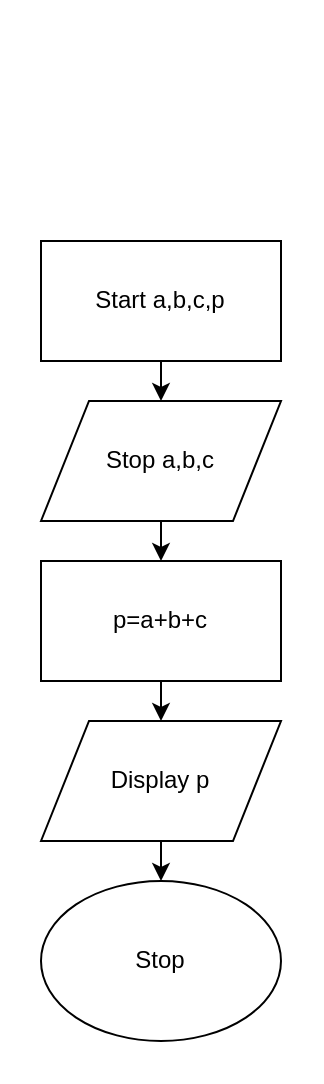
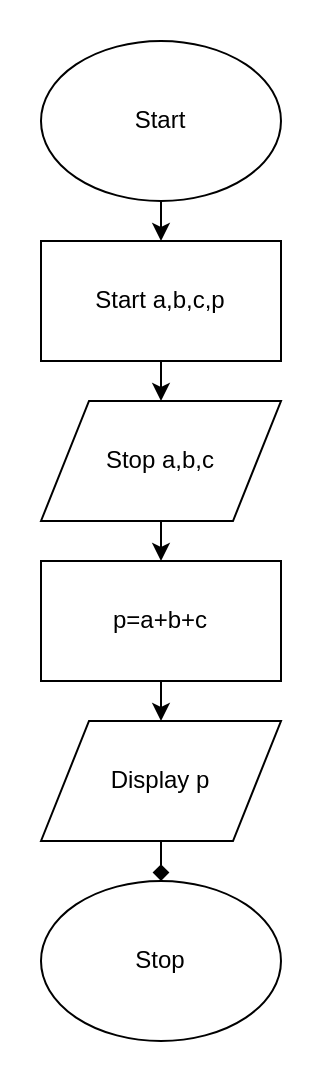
node "Start": added
edge "Start" -> "Start a,b,c,p": added
edge "Display p" -> "Stop": arrowhead classic -> diamond
